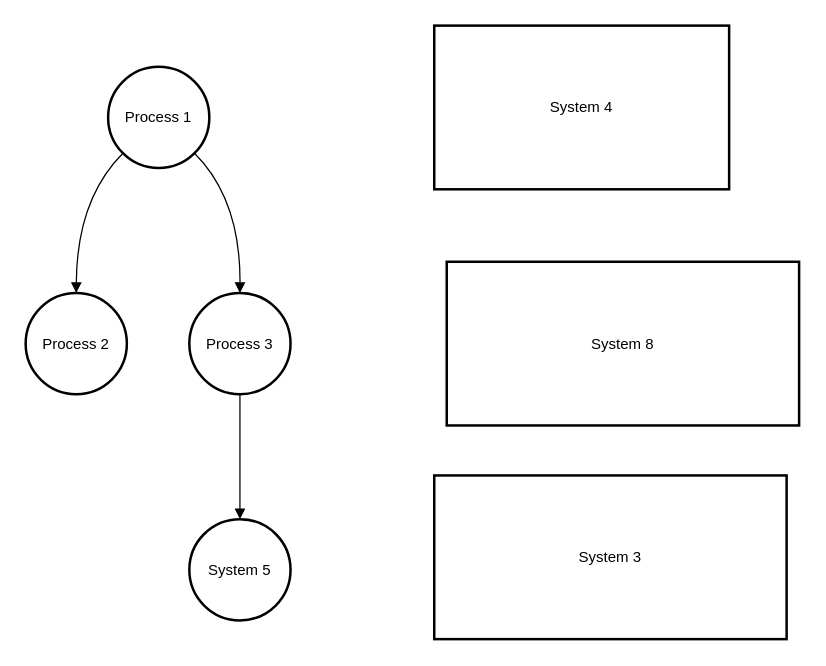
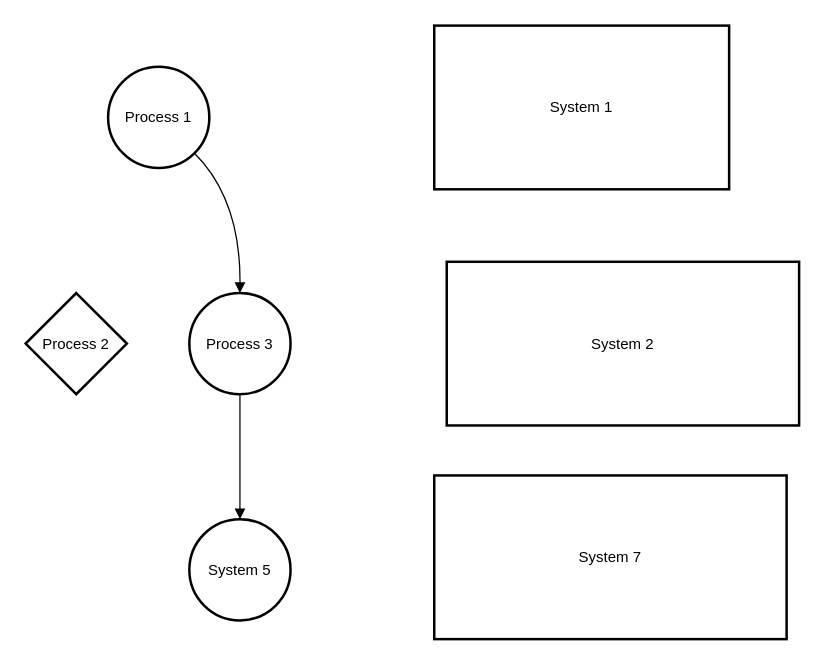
node "System 4": label "System 4" -> "System 1"
edge "Process 1" -> "Process 2": removed
node "Process 2": shape ellipse -> diamond
node "System 8": label "System 8" -> "System 2"
node "System 3": label "System 3" -> "System 7"
